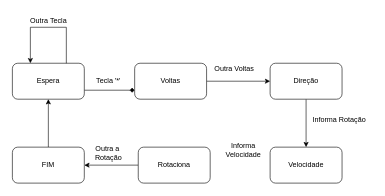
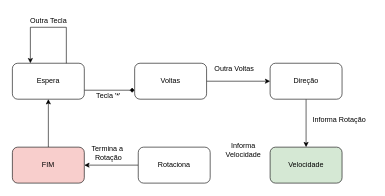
node "Tecla '*'": moved (108, 81) -> (108, 96)
node "Outra a Rotação": label "Outra a Rotação" -> "Termina a Rotação"
node "FIM": fillcolor #ffffff -> #f8cecc
node "Velocidade": fillcolor #ffffff -> #d5e8d4
